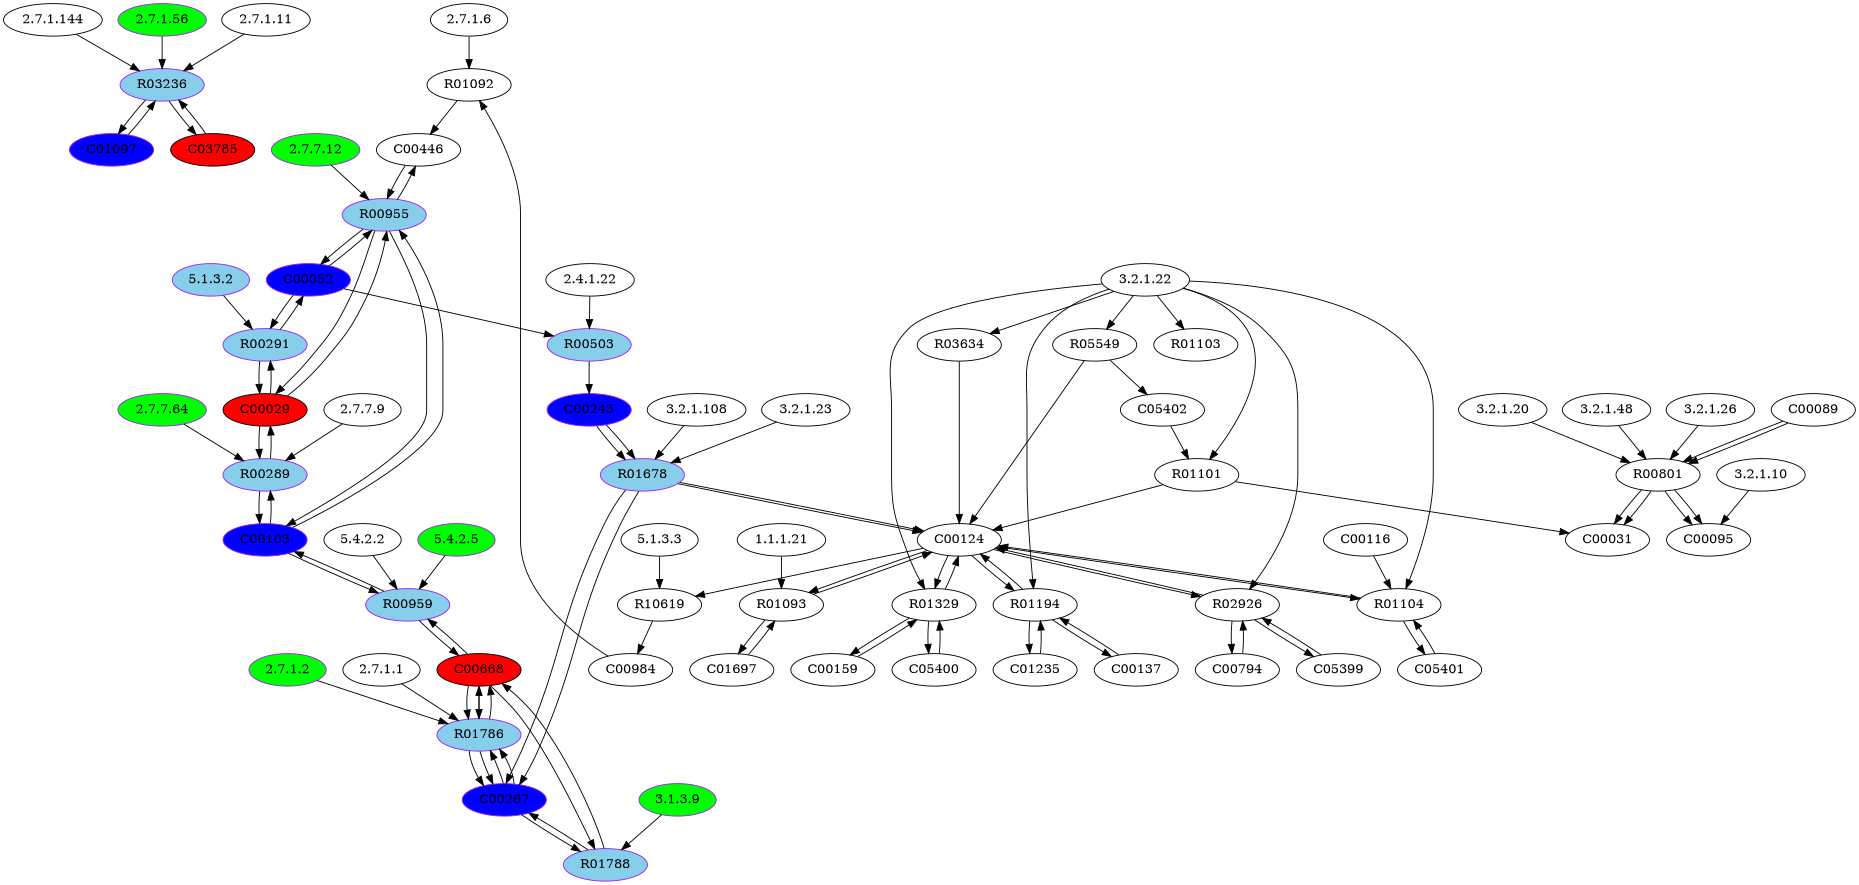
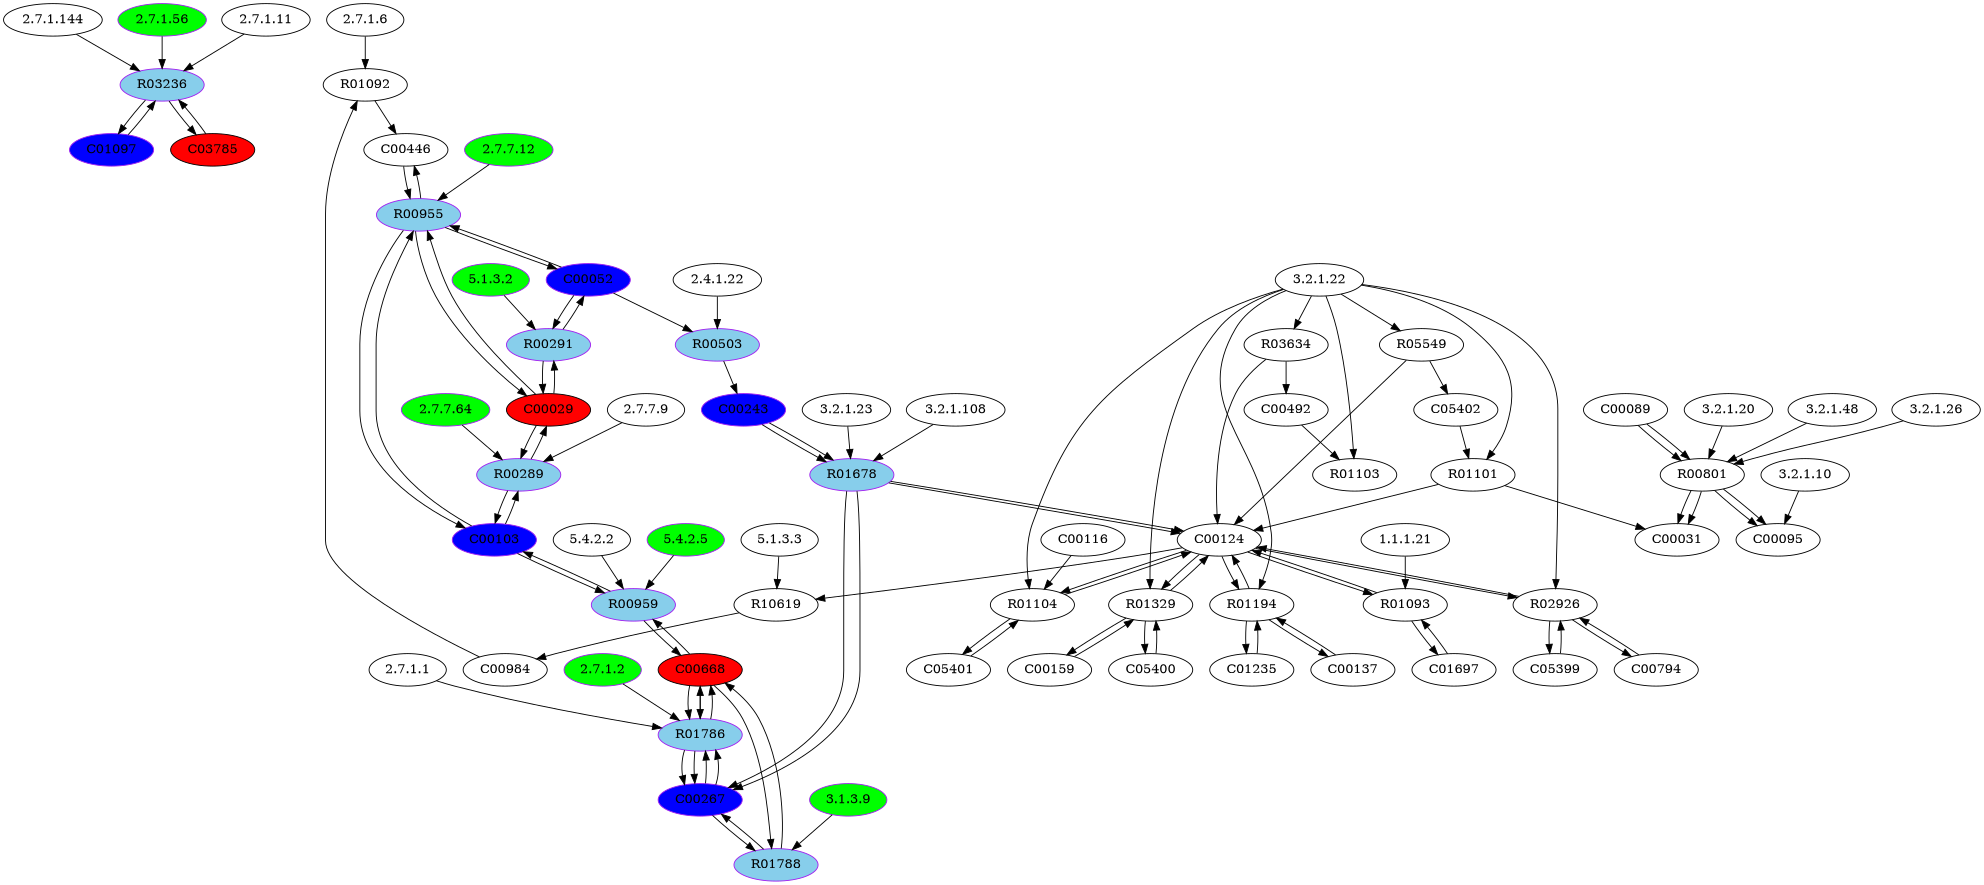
node "5.1.3.2": fillcolor skyblue -> green
node "C00492": added
